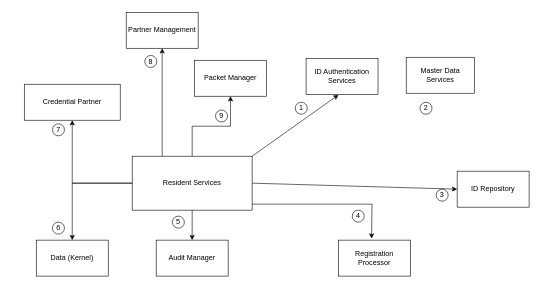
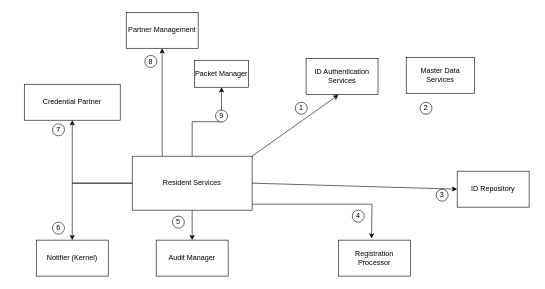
node "Packet Manager": size 72x36 -> 54x27
node "Data (Kernel)": label "Data (Kernel)" -> "Notifier (Kernel)"
